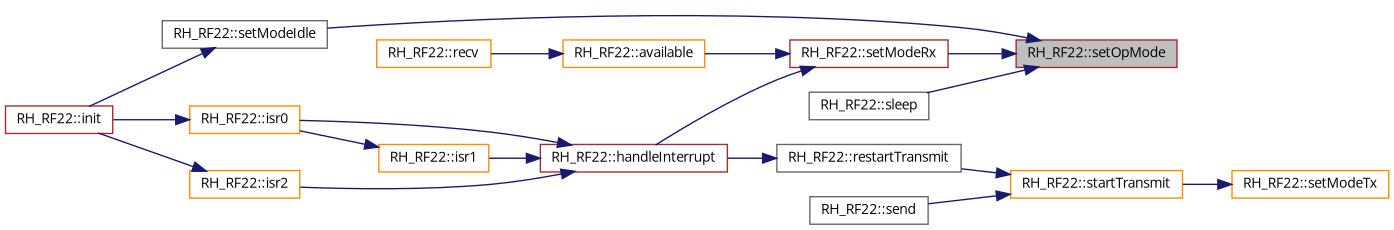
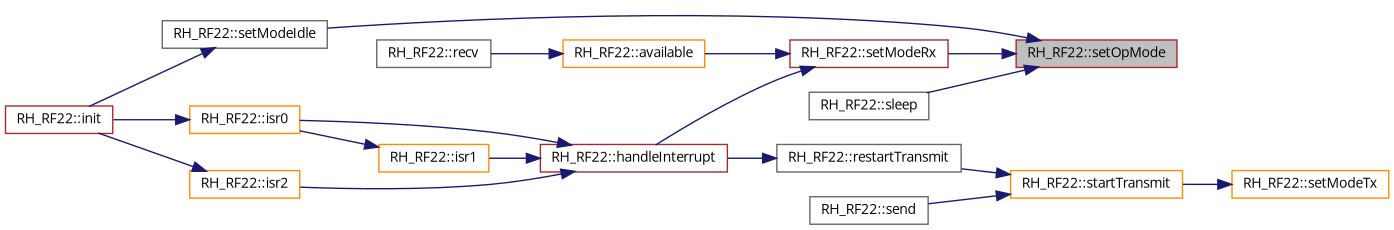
node "RH_RF22::recv": color darkorange -> gray40
